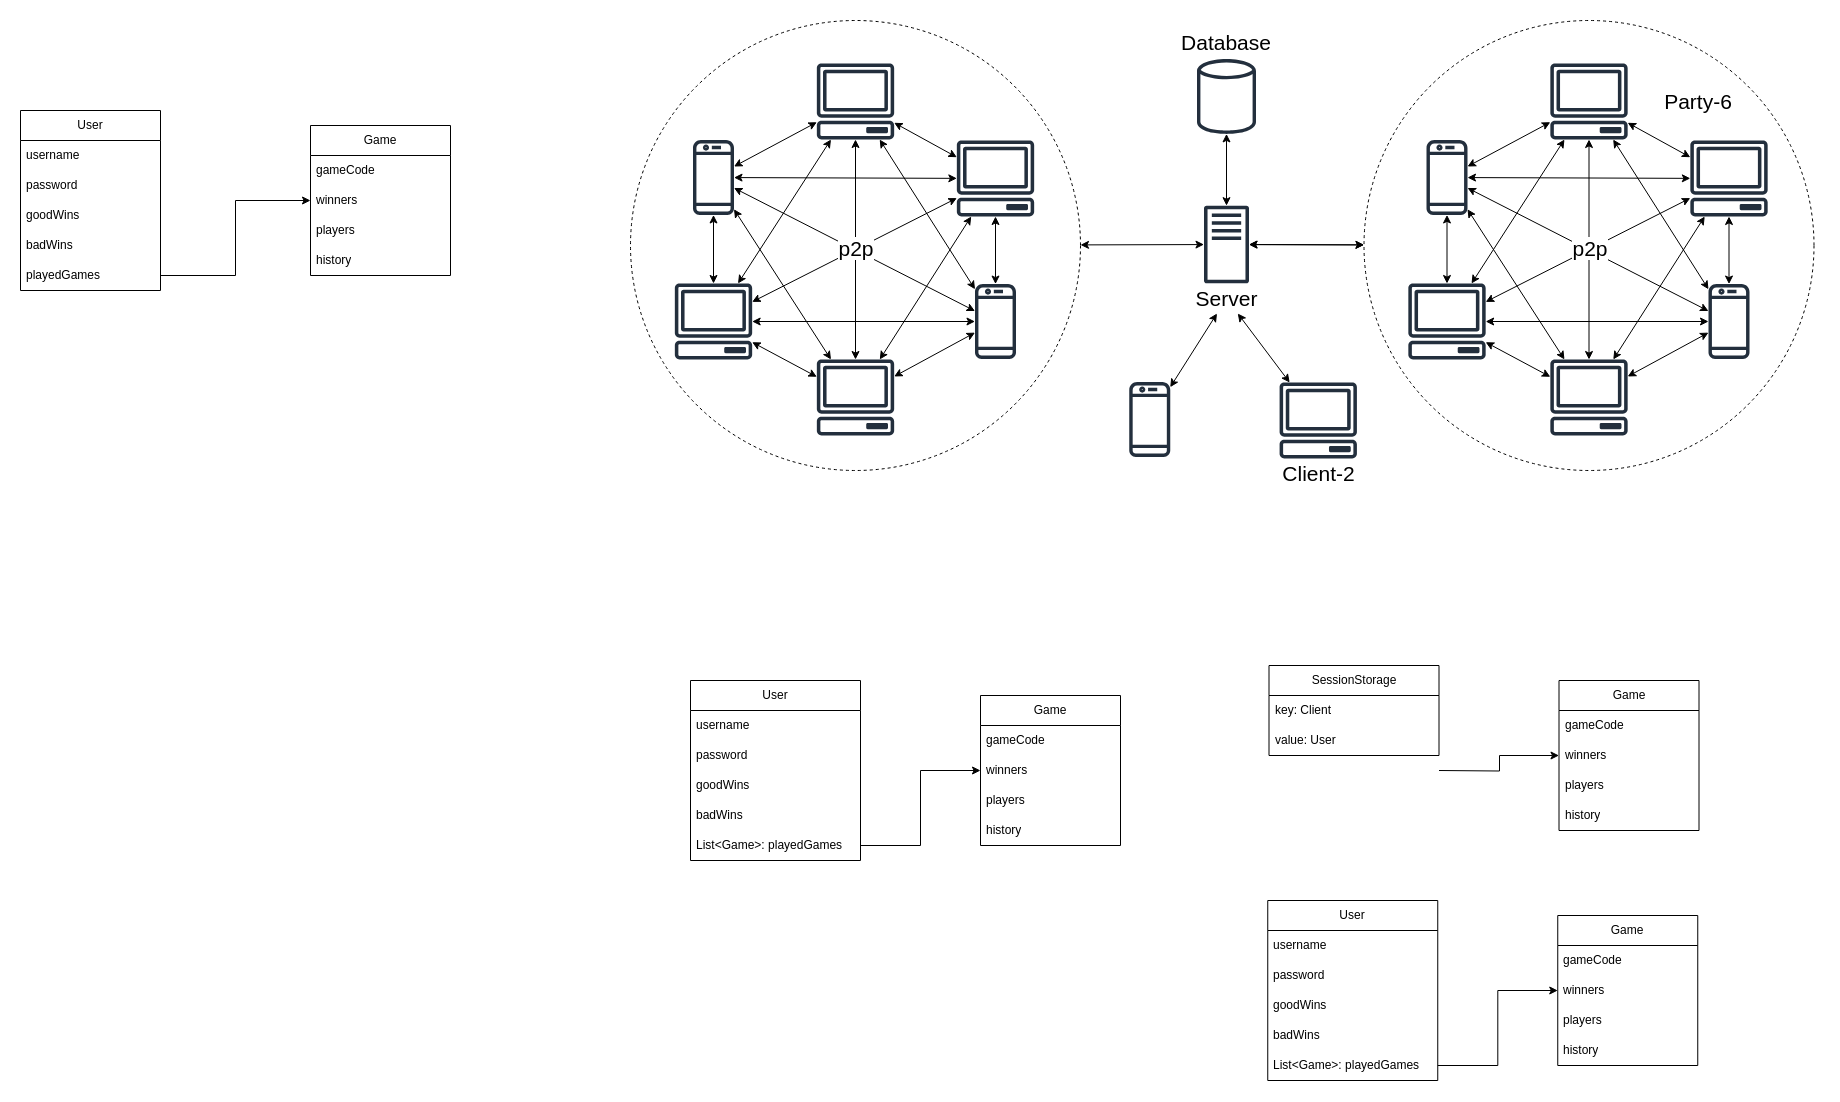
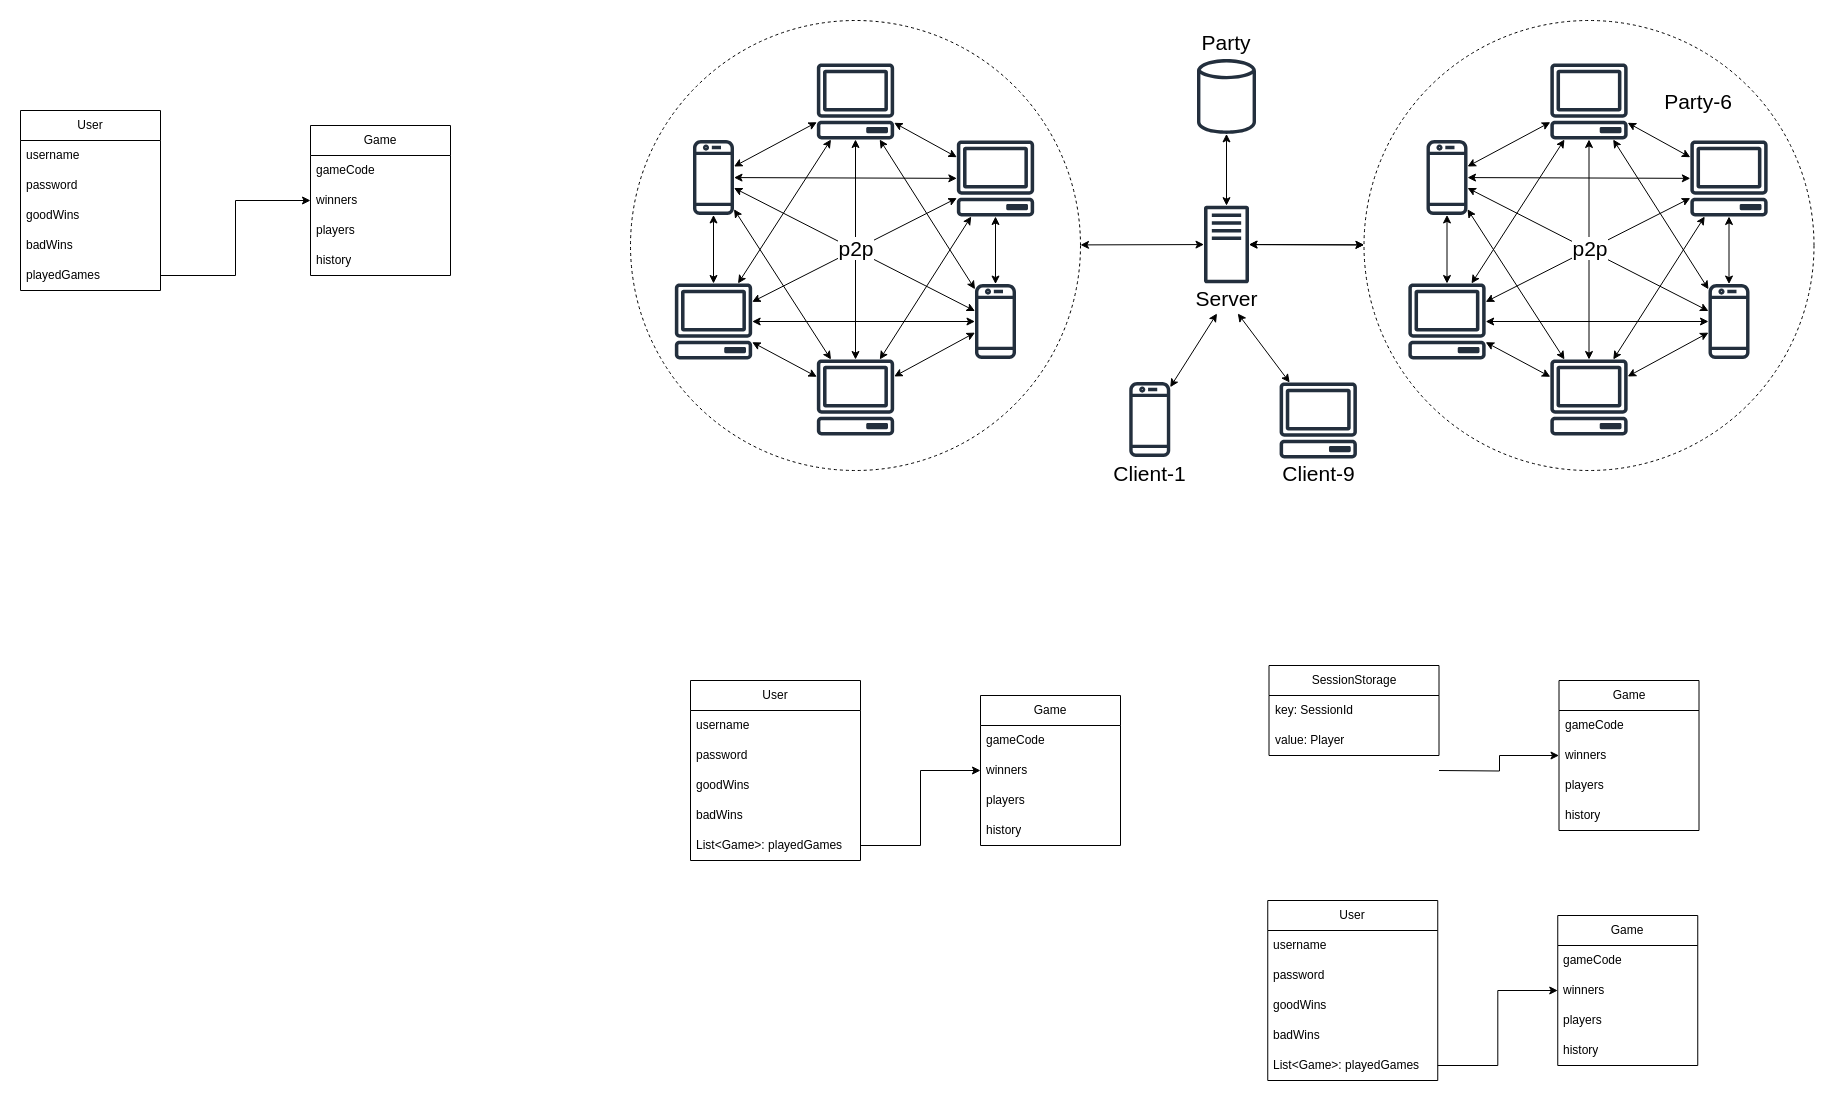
node "Database": label "Database" -> "Party"
node "Client-1": added
node "Client-2": label "Client-2" -> "Client-9"
node "key: Client": label "key: Client" -> "key: SessionId"
node "value: User": label "value: User" -> "value: Player"
